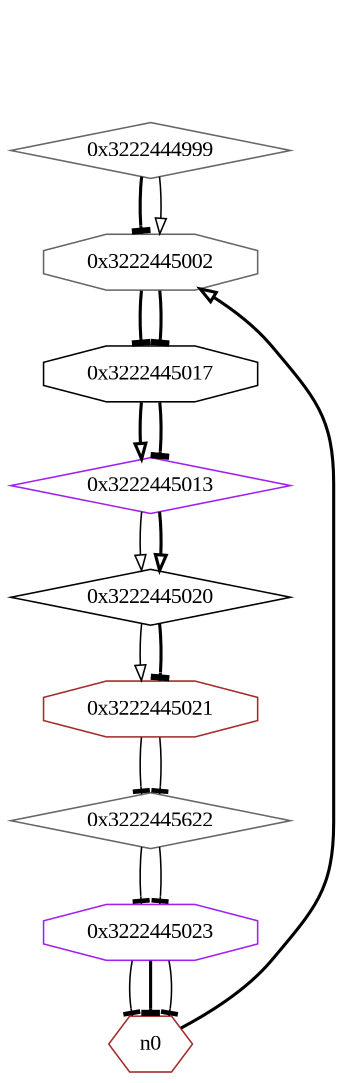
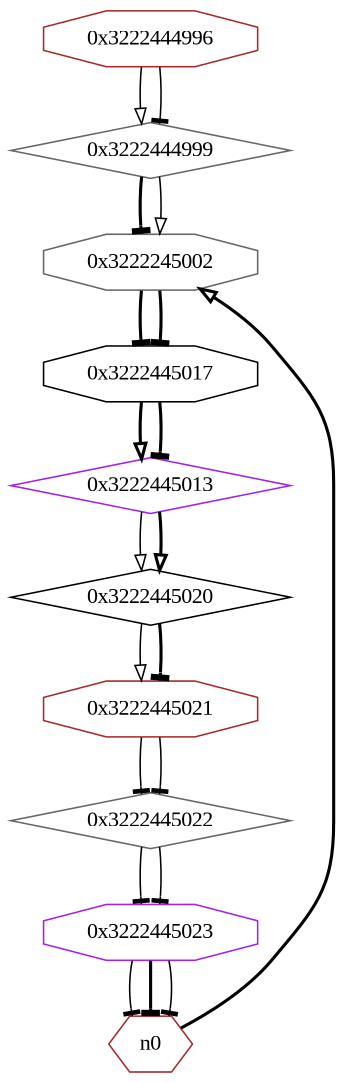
node "0x3222444996": added
node "0x3222445002": label "0x3222445002" -> "0x3222245002"
node "0x3222445622": label "0x3222445622" -> "0x3222445022"
